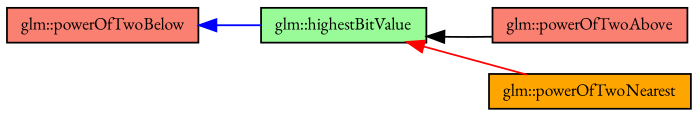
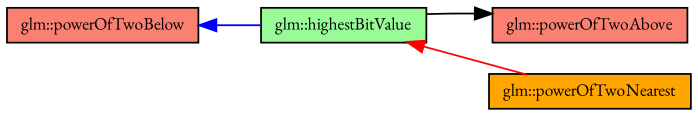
edge "glm::powerOfTwoAbove" -> "glm::highestBitValue": reversed
